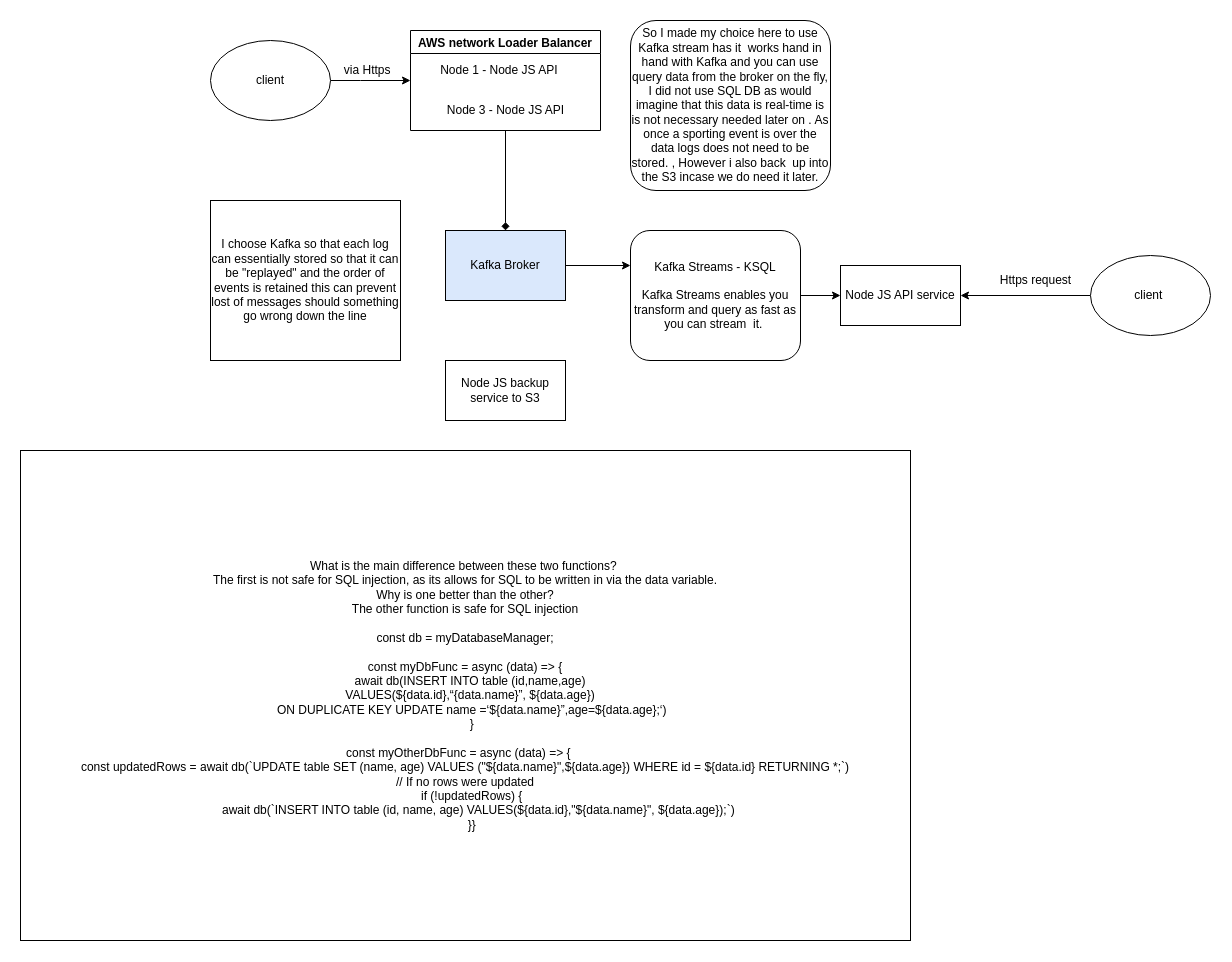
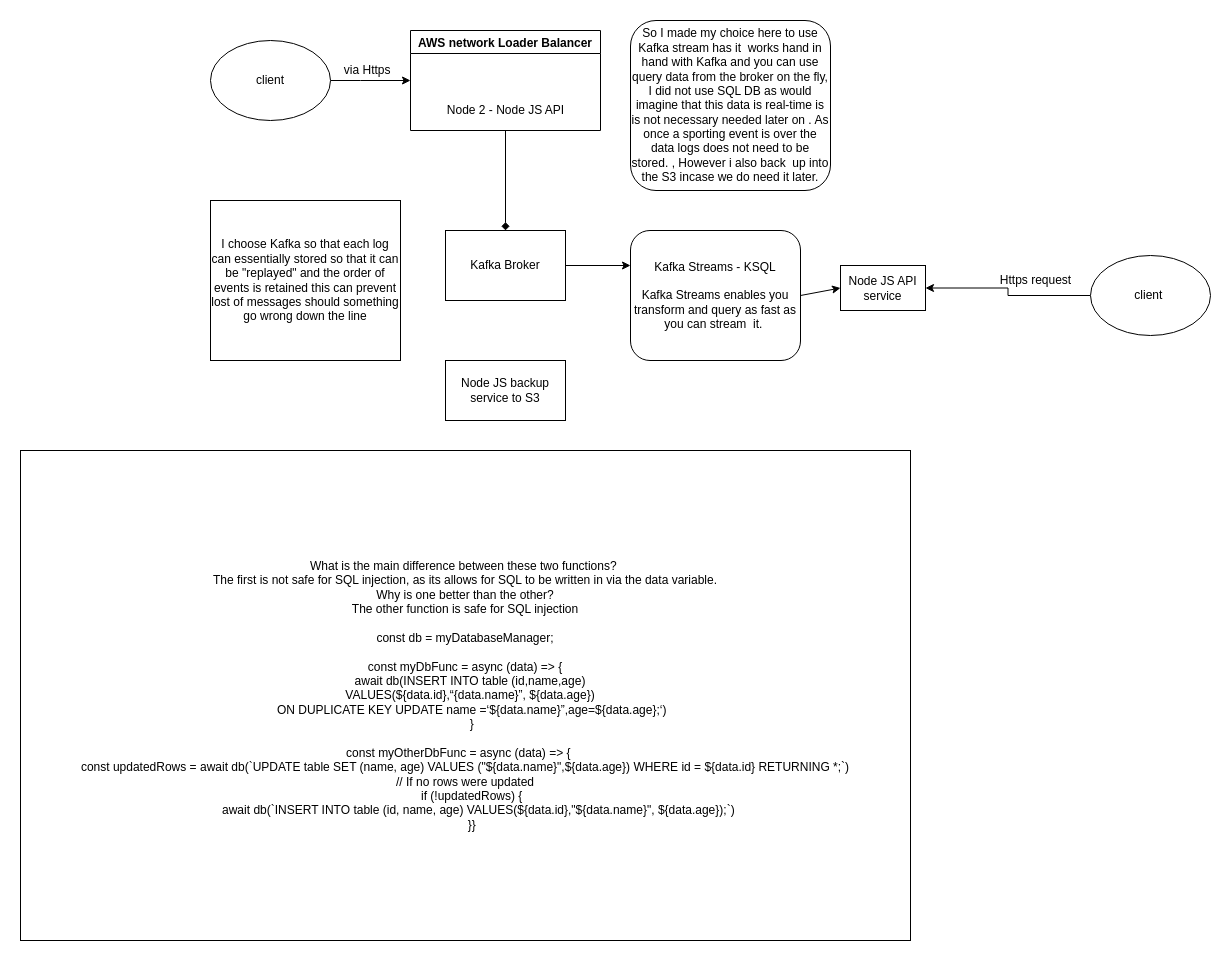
node "Node 1 - Node JS API": removed
node "Node 3 - Node JS API": label "Node 3 - Node JS API" -> "Node 2 - Node JS API"
node "Kafka Broker": fillcolor #dae8fc -> #ffffff
node "Node JS API service": size 120x60 -> 85x45
